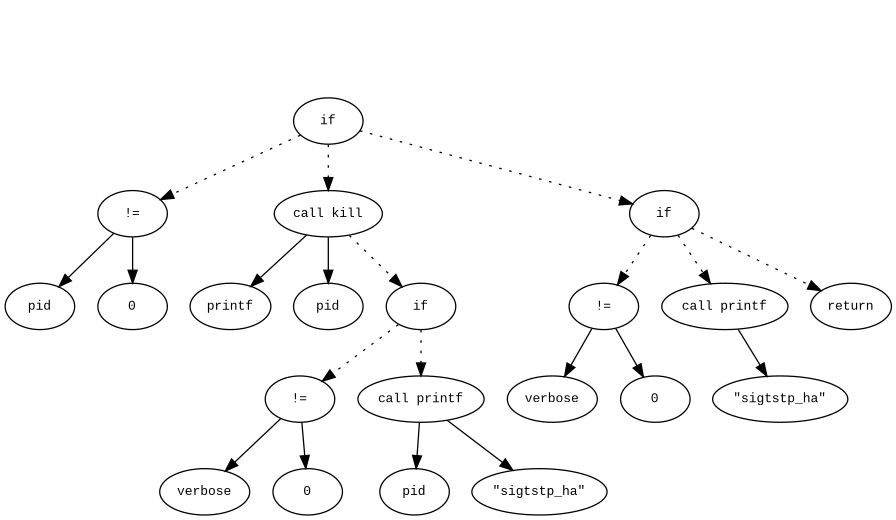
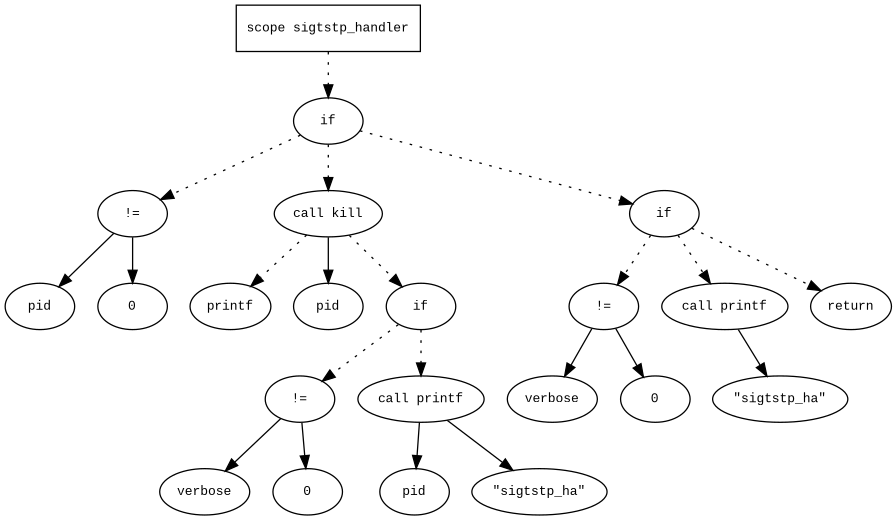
node "scope sigtstp_handler": added
edge "call kill" -> "printf": style solid -> dotted
